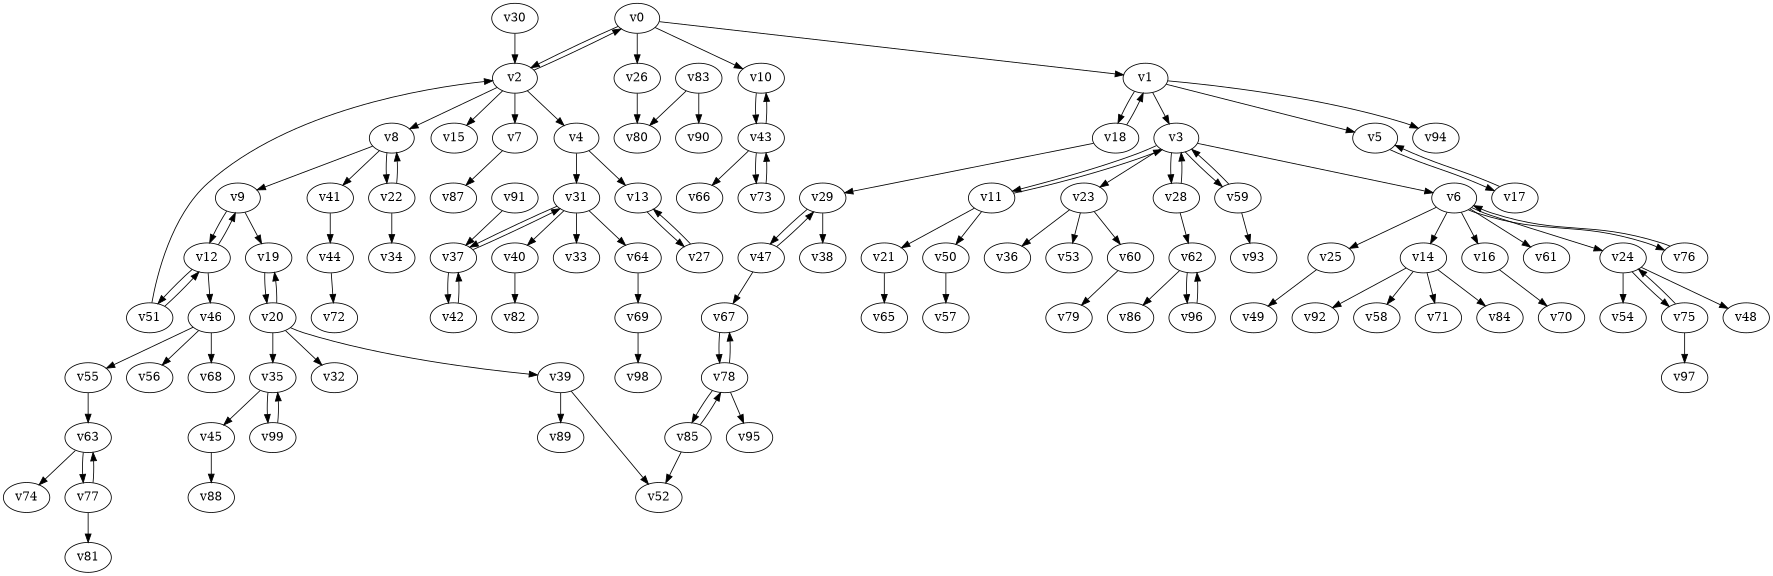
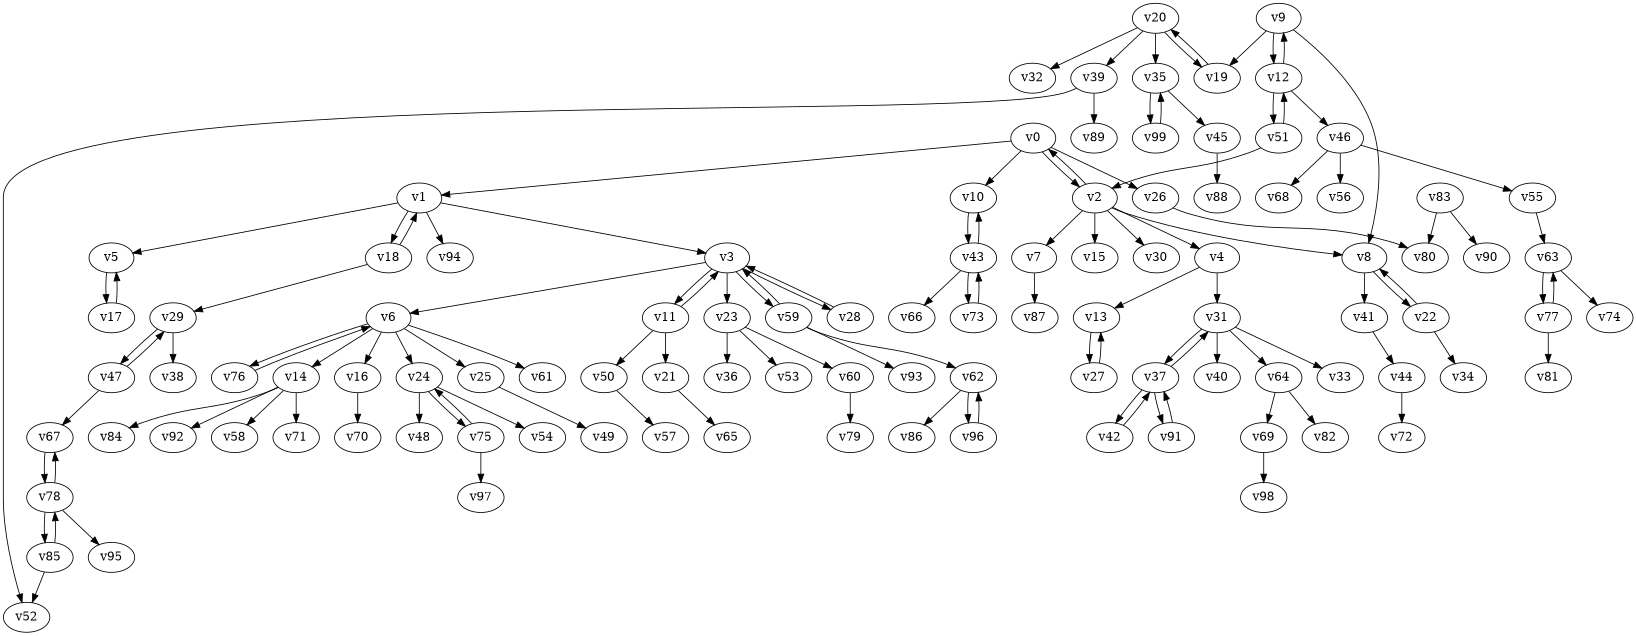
edge "v30" -> "v2": reversed
edge "v8" -> "v9": reversed
edge "v28" -> "v62": now "v59" -> "v62"
edge "v40" -> "v82": now "v64" -> "v82"
edge "v37" -> "v91": added
